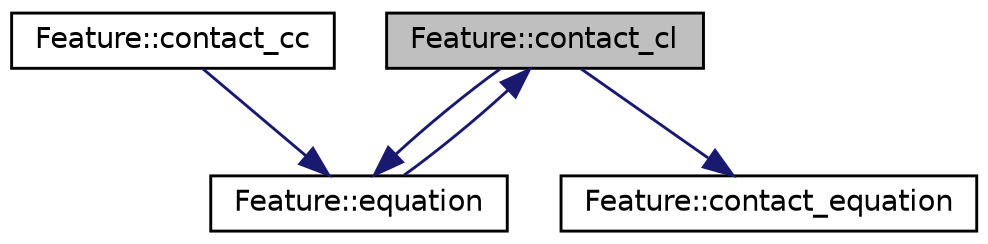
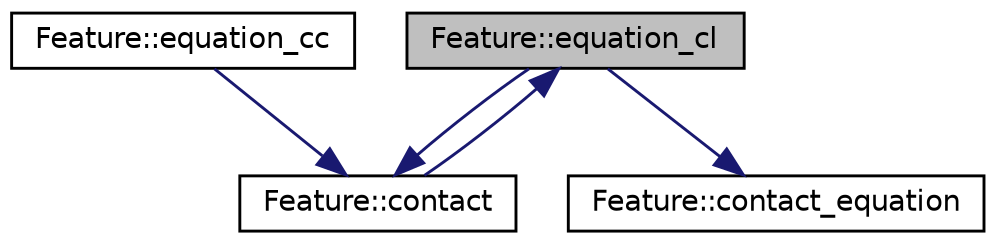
node "Feature::contact_cc": label "Feature::contact_cc" -> "Feature::equation_cc"
node "Feature::contact_cl": label "Feature::contact_cl" -> "Feature::equation_cl"
node "Feature::equation": label "Feature::equation" -> "Feature::contact"
